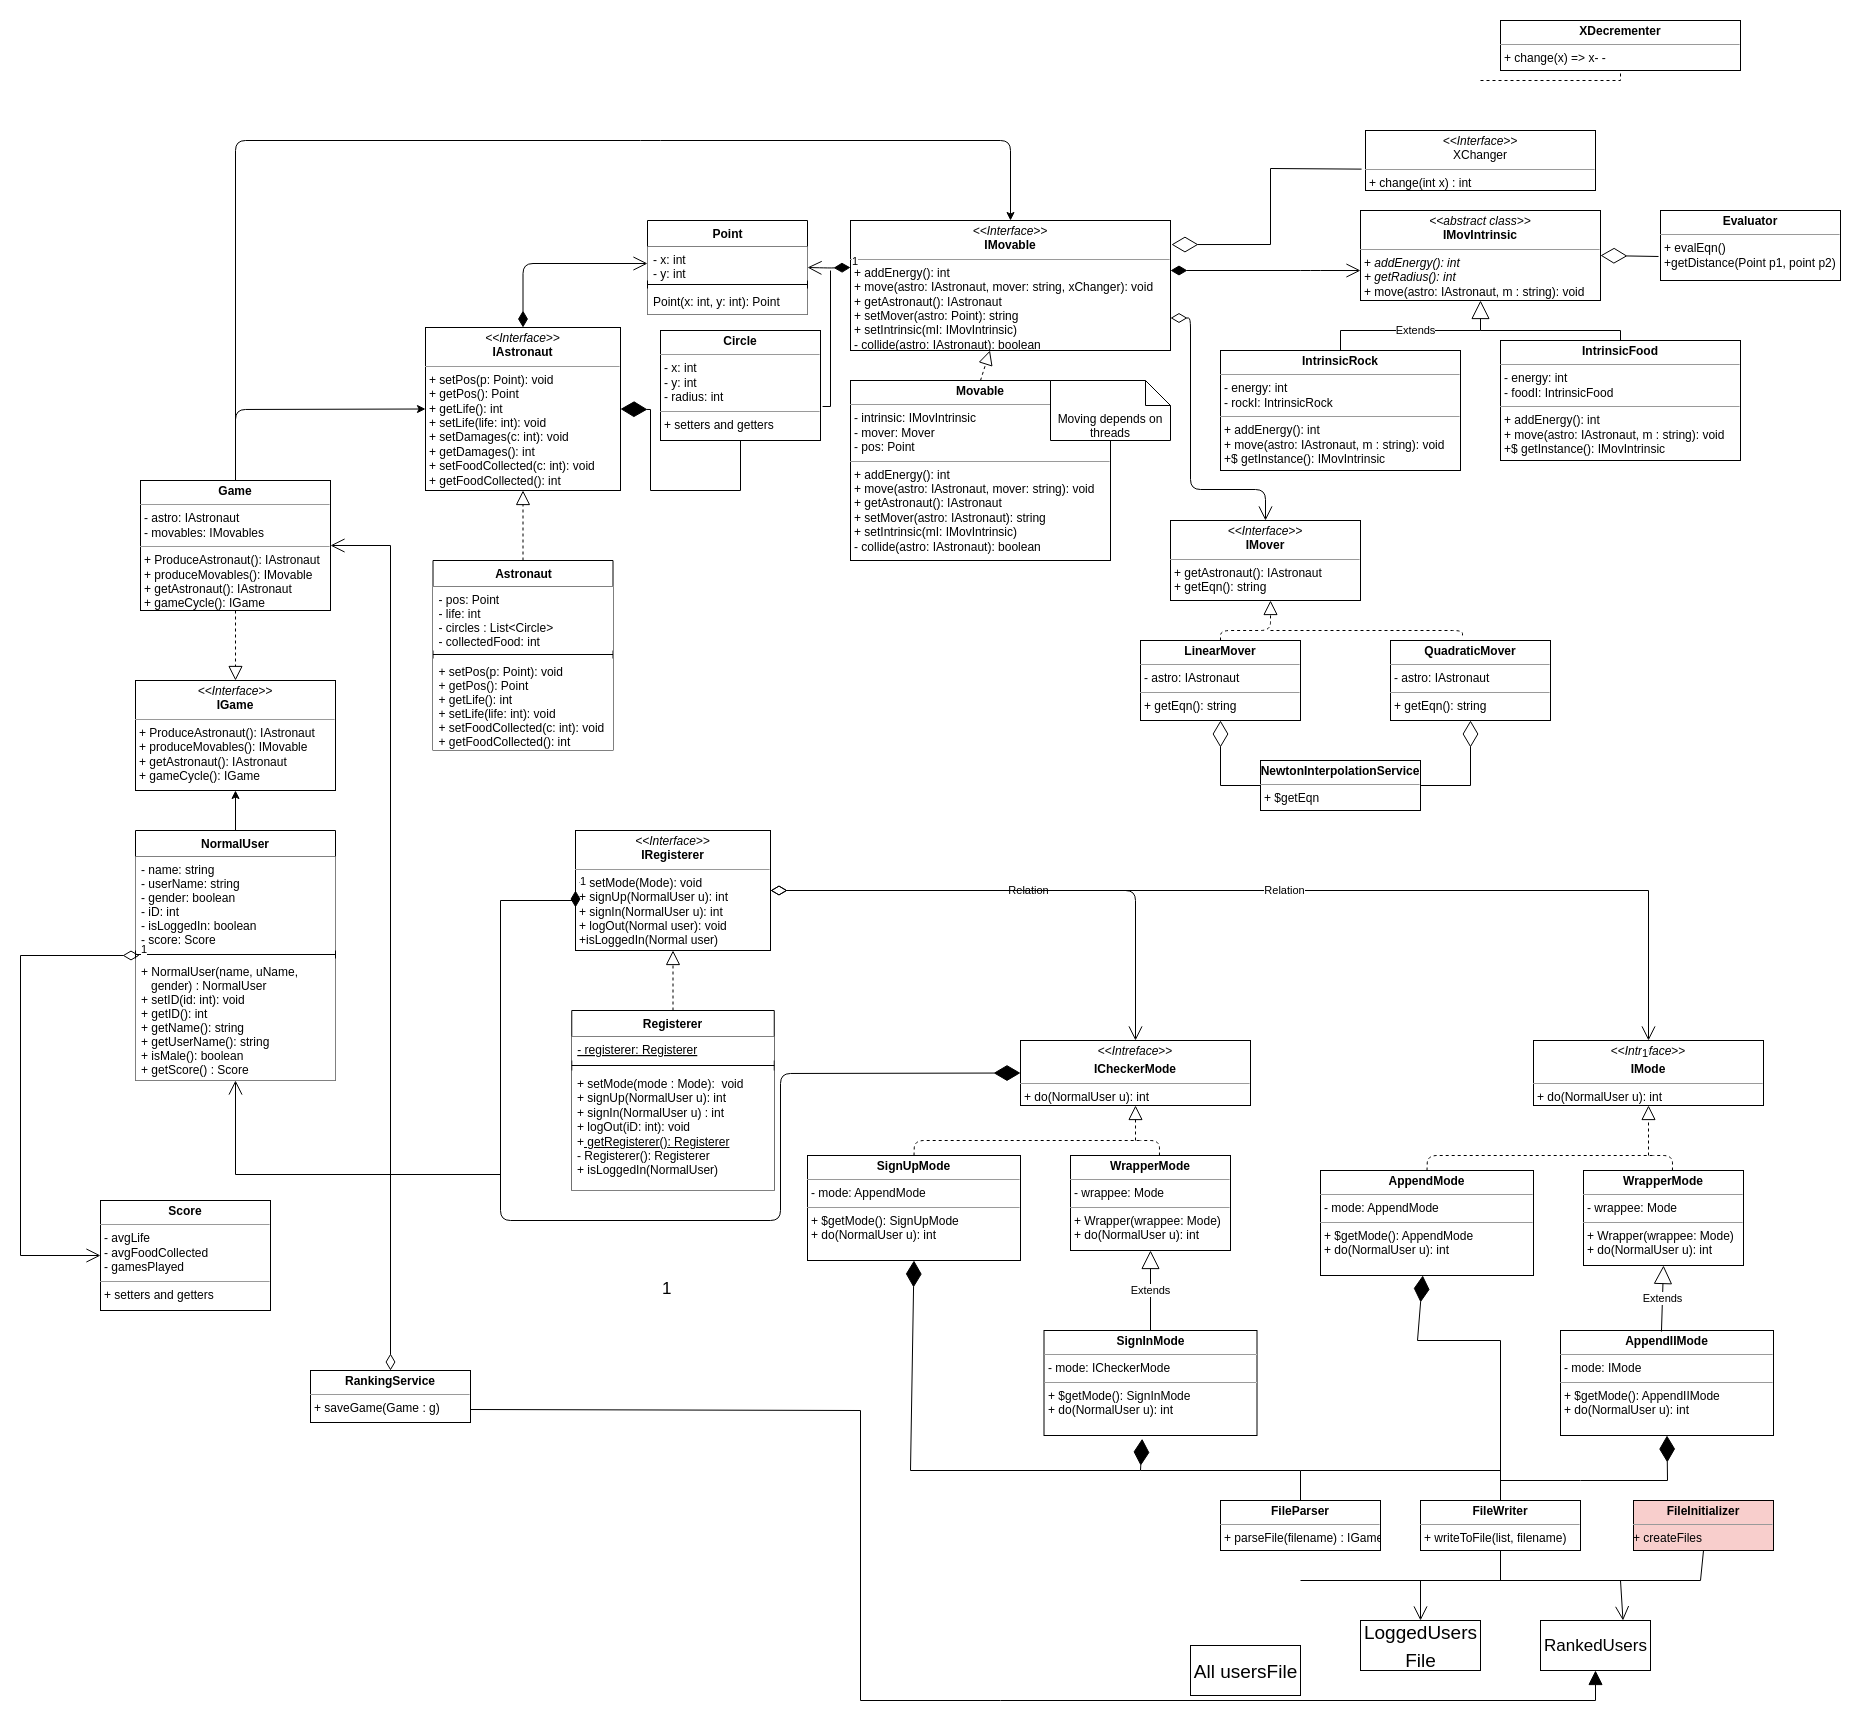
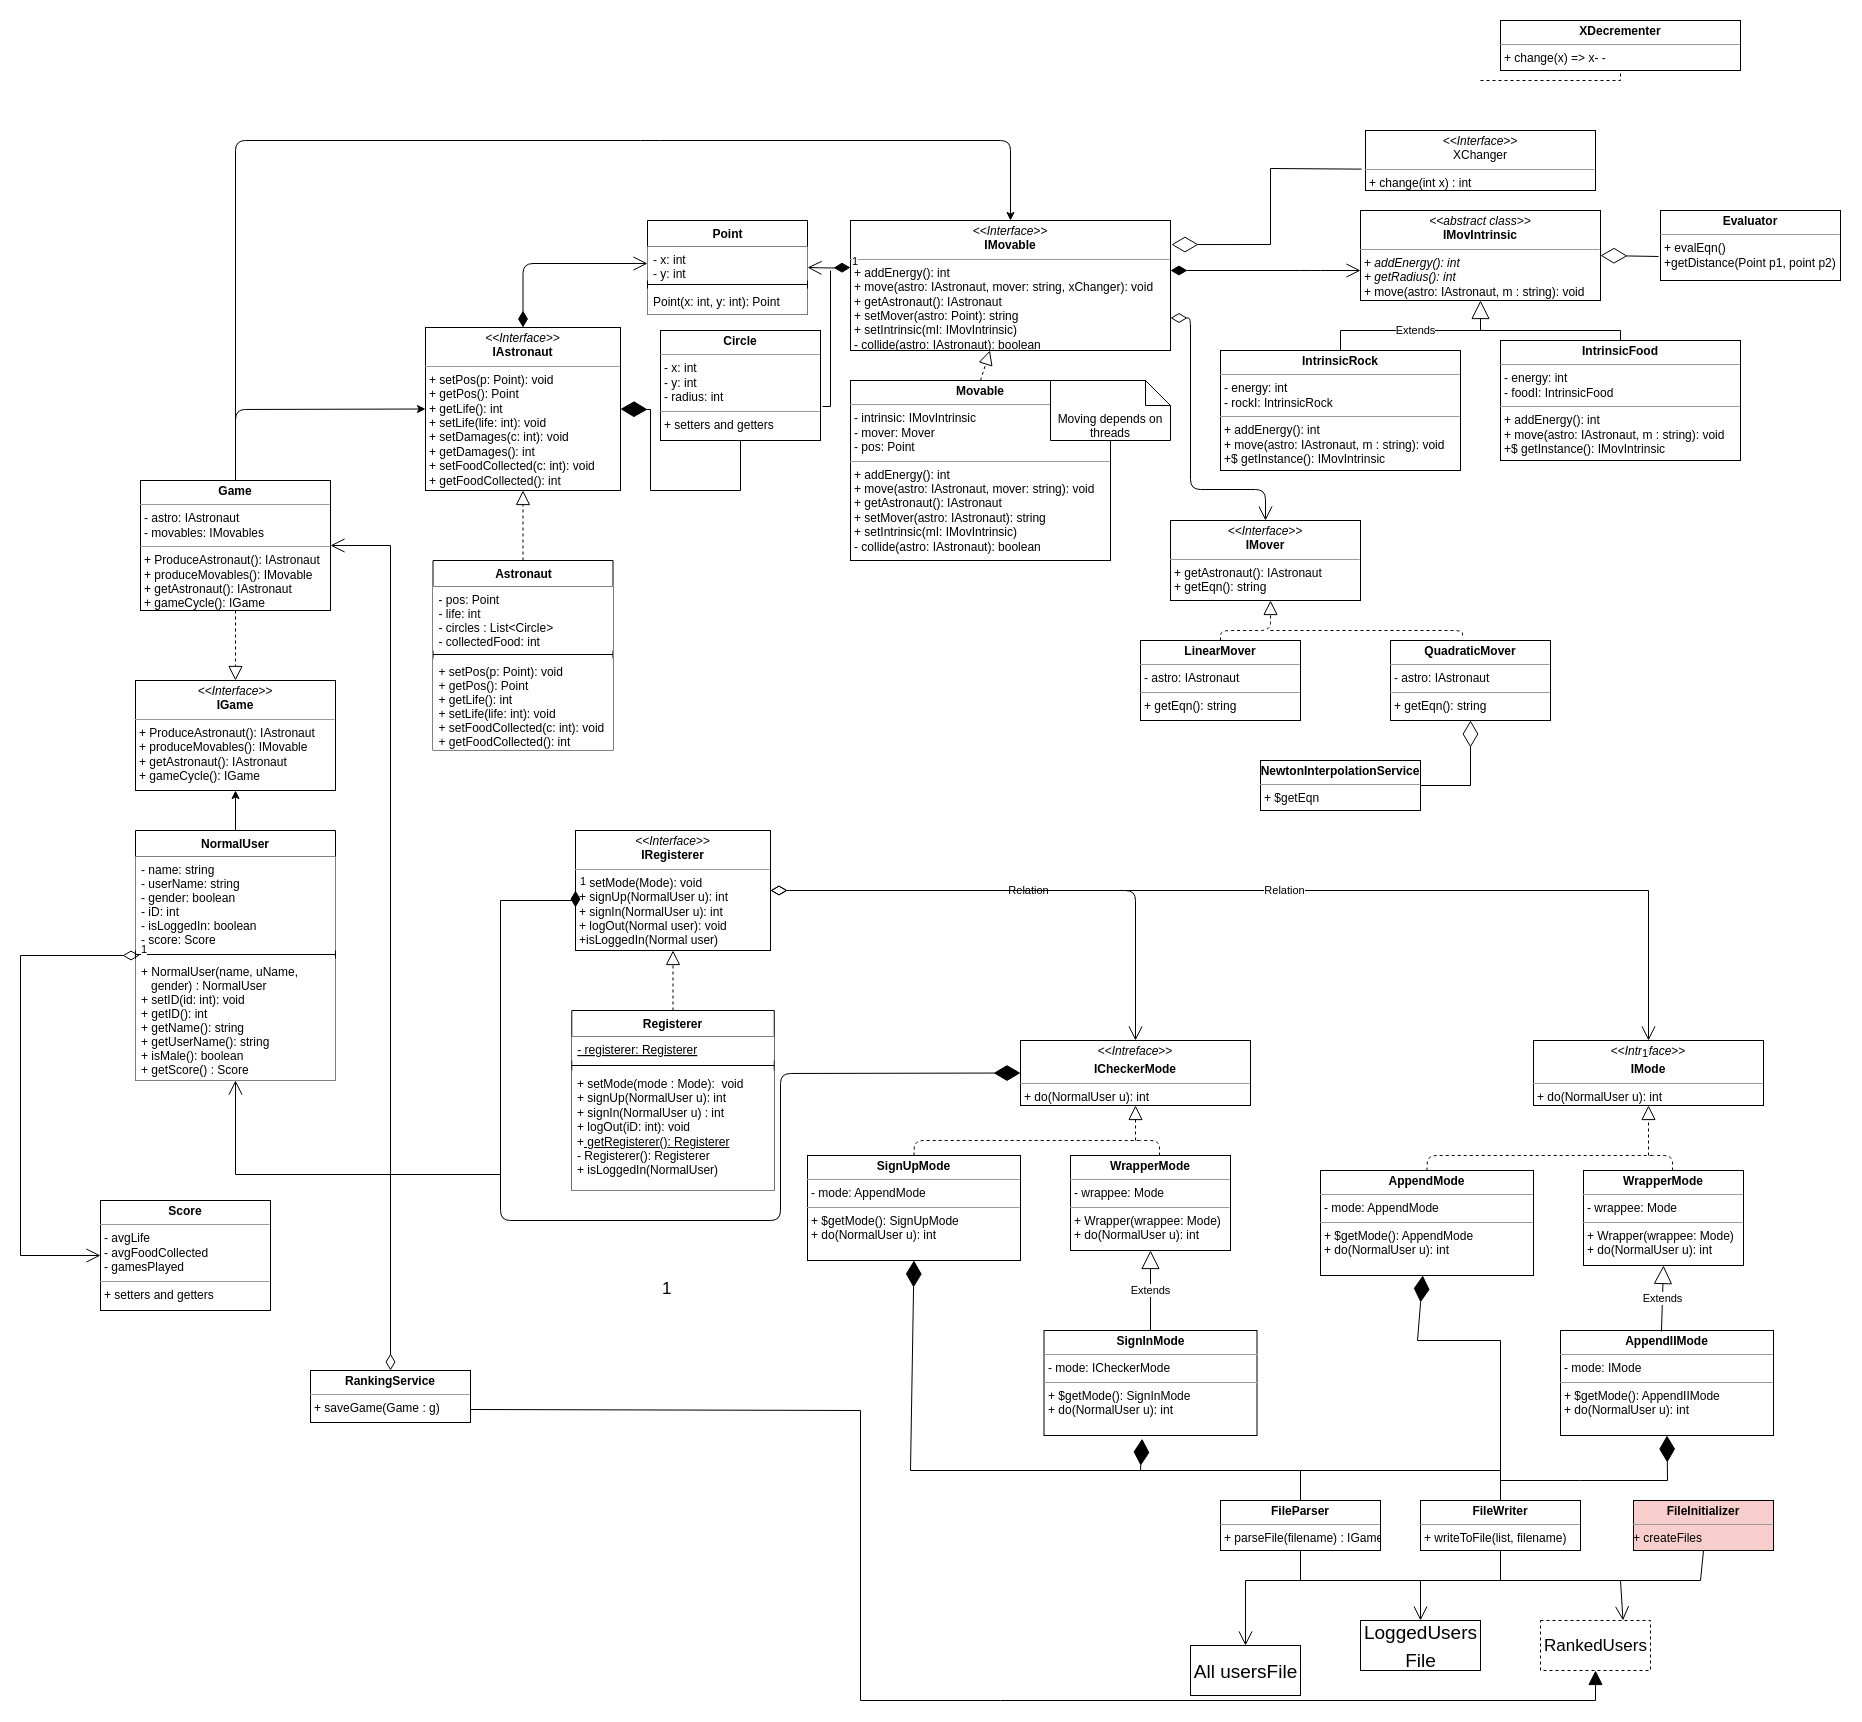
edge "NewtonInterpolationService + $getEqn" -> "LinearMover - astro: IAstronaut + getEqn(): string": removed
edge "FileParser + parseFile(filename) : IGame" -> "All usersFile": added
node "RankedUsers": style solid -> dashed
